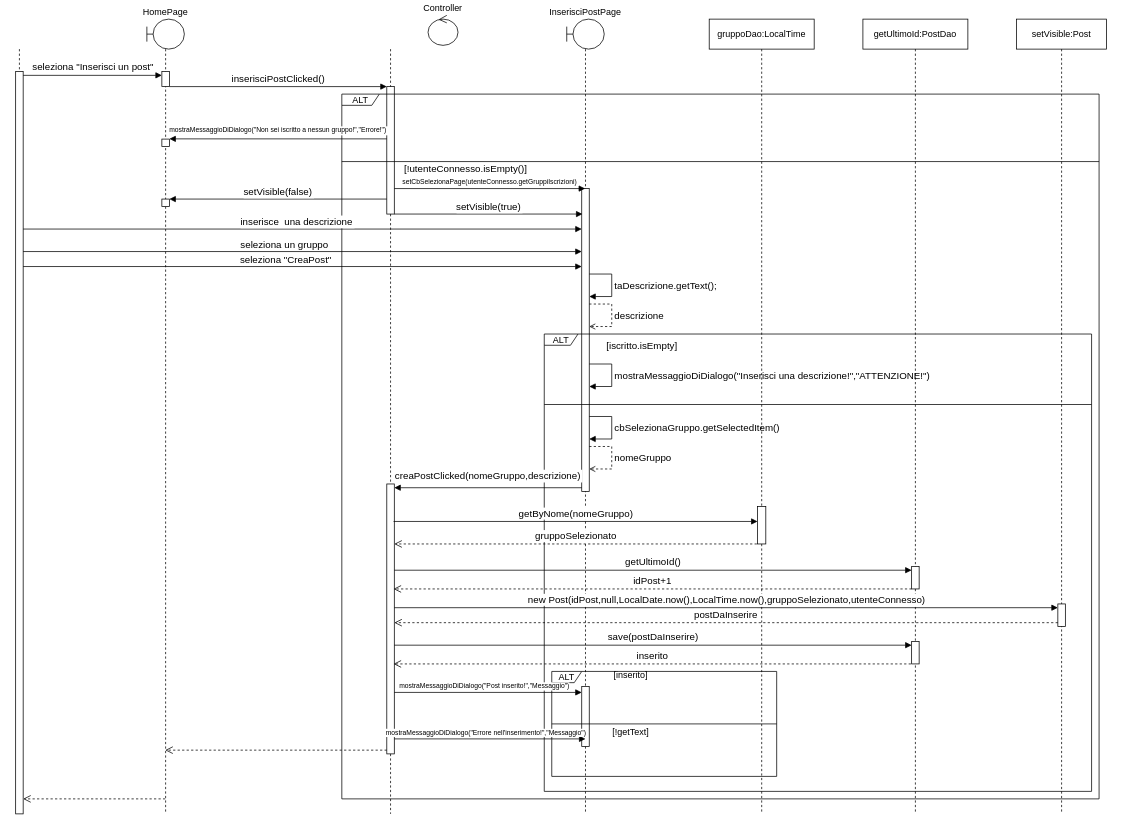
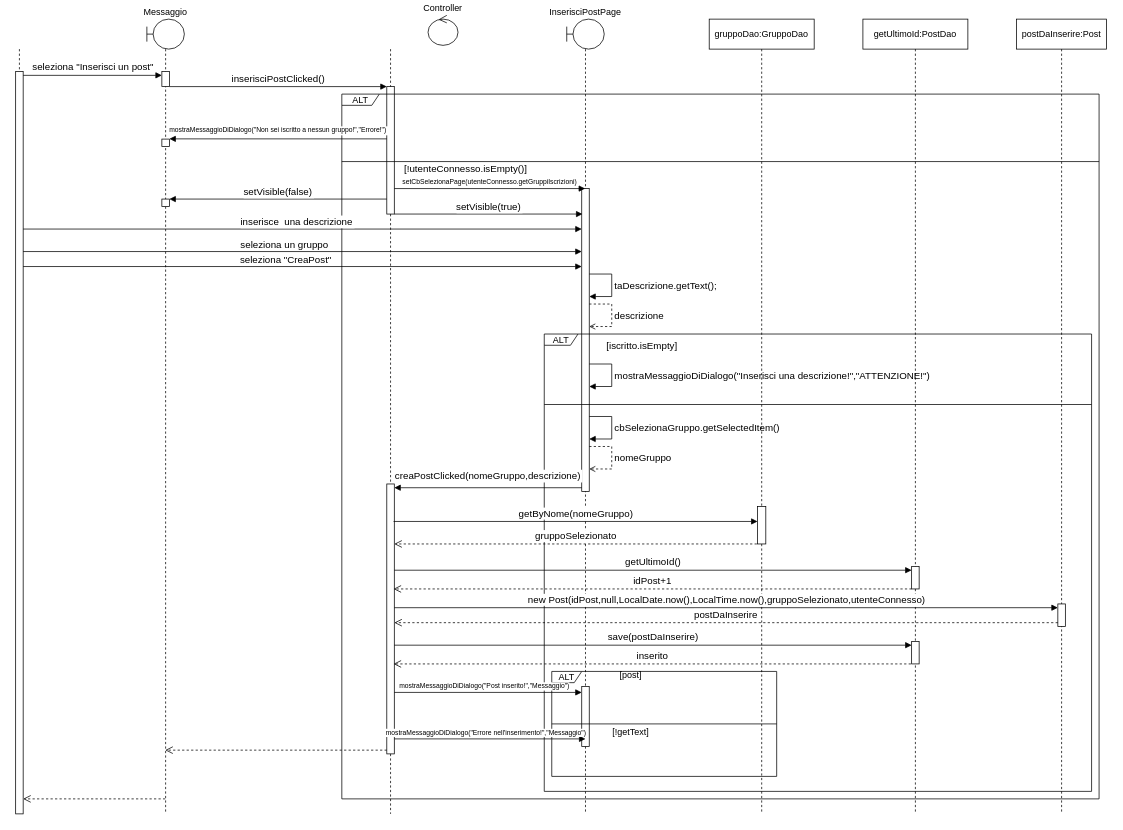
node "HomePage": label "HomePage" -> "Messaggio"
node "gruppoDao:LocalTime": label "gruppoDao:LocalTime" -> "gruppoDao:GruppoDao"
node "setVisible:Post": label "setVisible:Post" -> "postDaInserire:Post"
node "[inserito]": label "[inserito]" -> "[post]"
